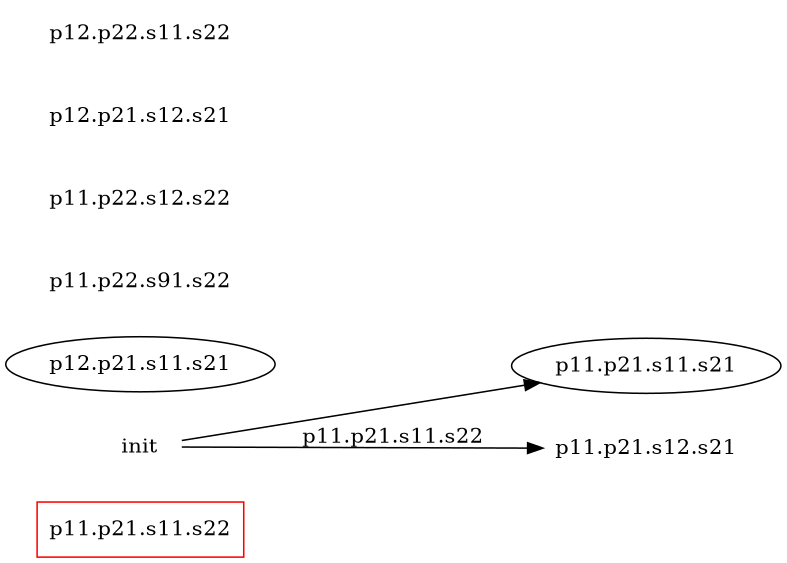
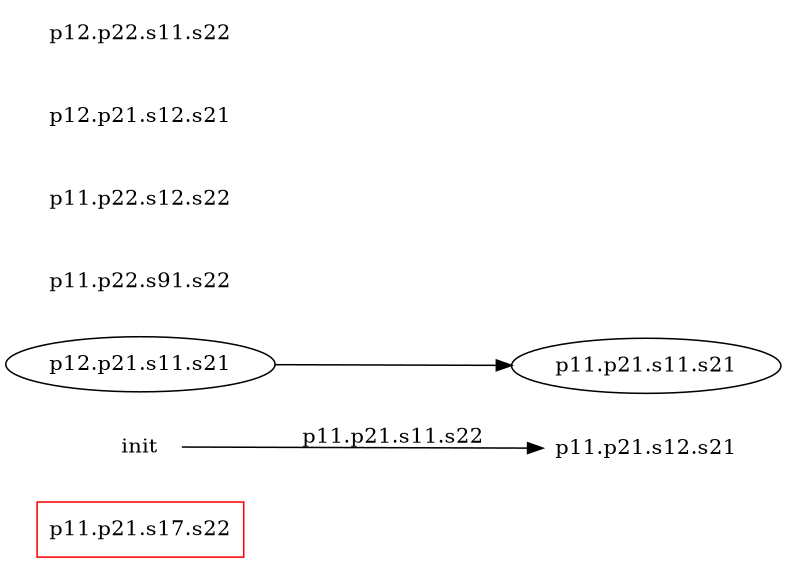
edge "init" -> "p11.p21.s11.s21": now "p12.p21.s11.s21" -> "p11.p21.s11.s21"
node "p11.p21.s11.s22": label "p11.p21.s11.s22" -> "p11.p21.s17.s22"
